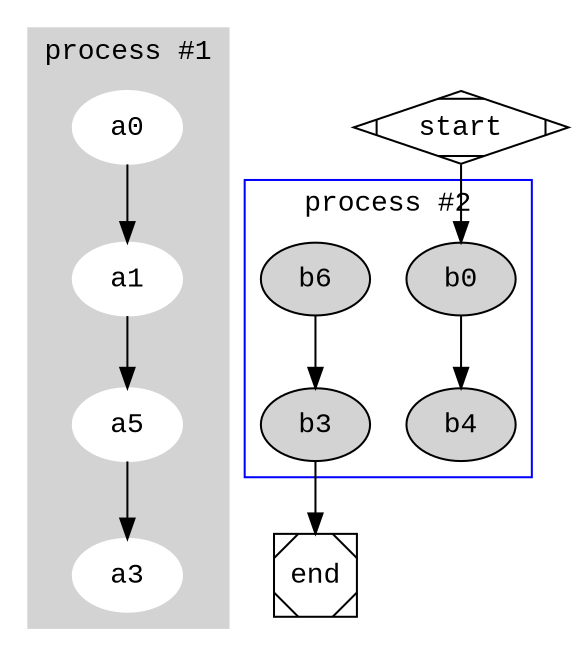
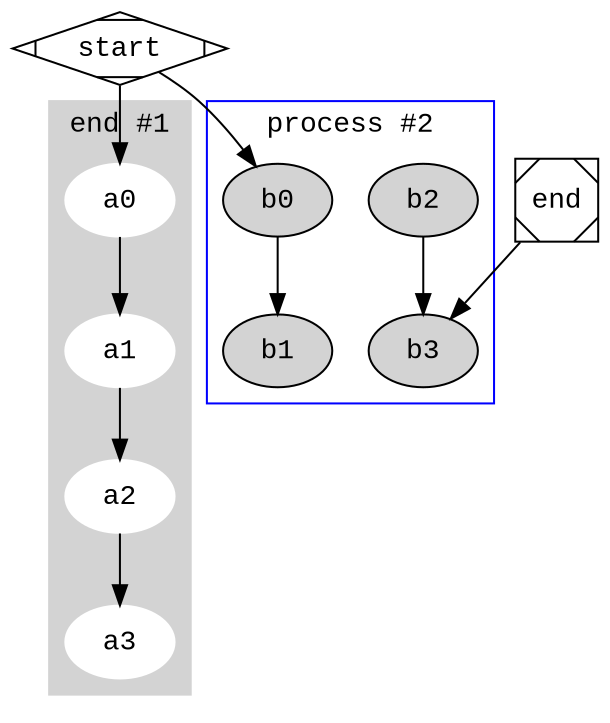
cluster "process #1": label "process #1" -> "end #1"
edge "start" -> "a0": added
node "b6": label "b6" -> "b2"
node "a5": label "a5" -> "a2"
node "b4": label "b4" -> "b1"
edge "b3" -> "end": reversed
